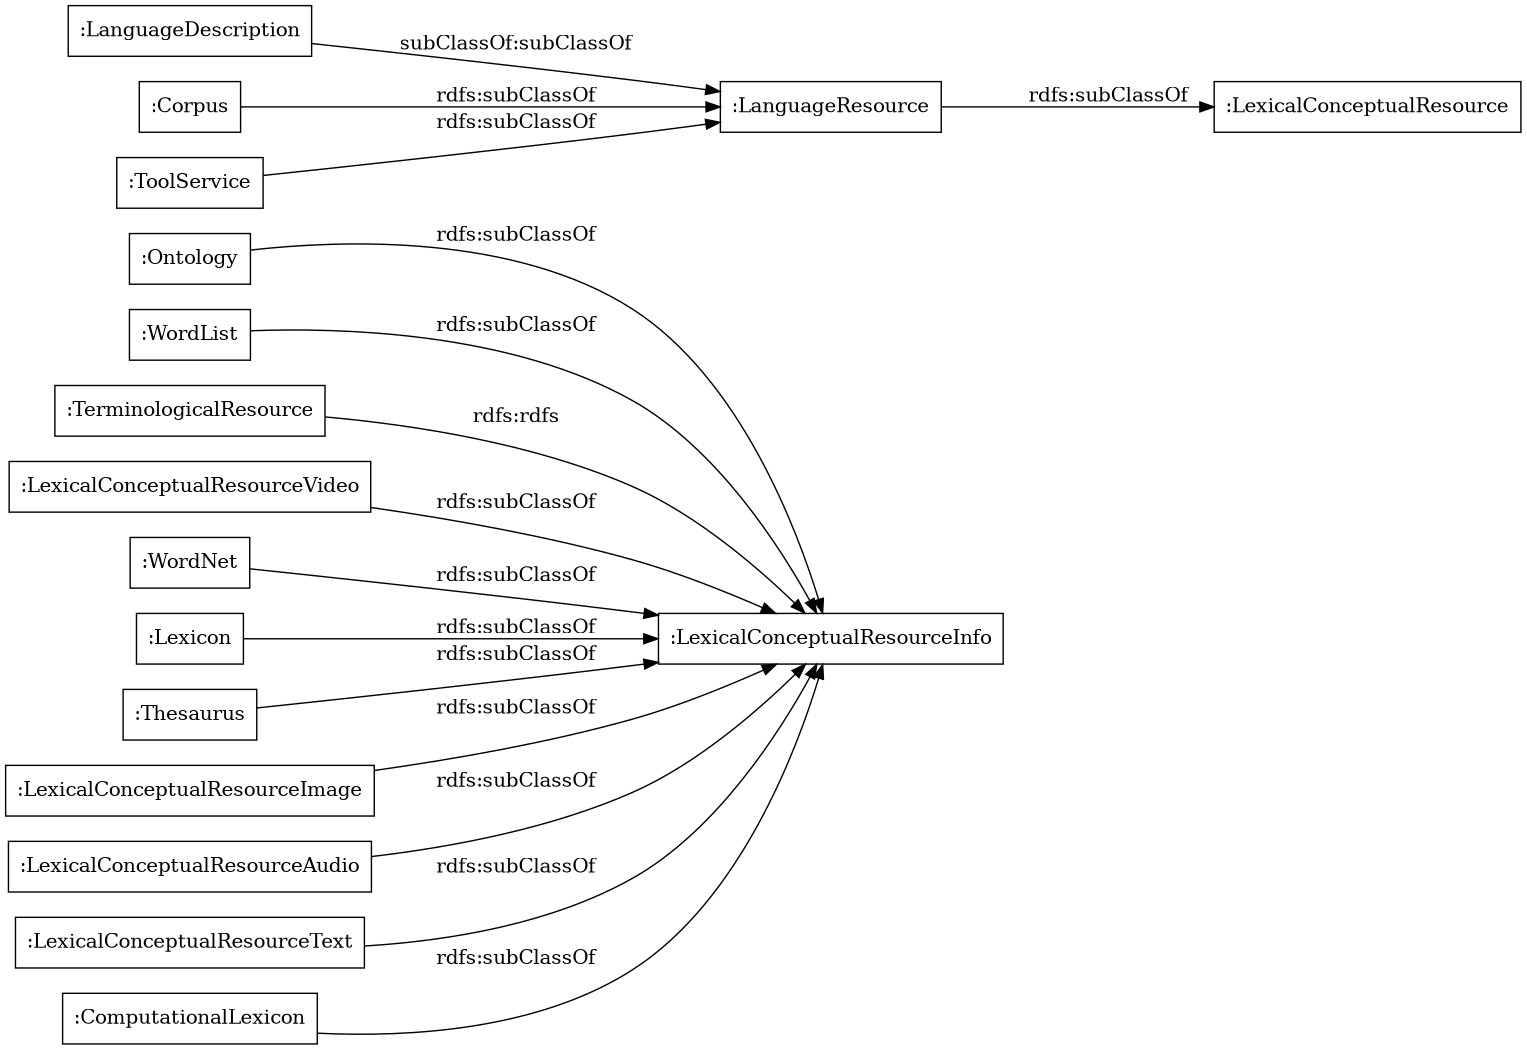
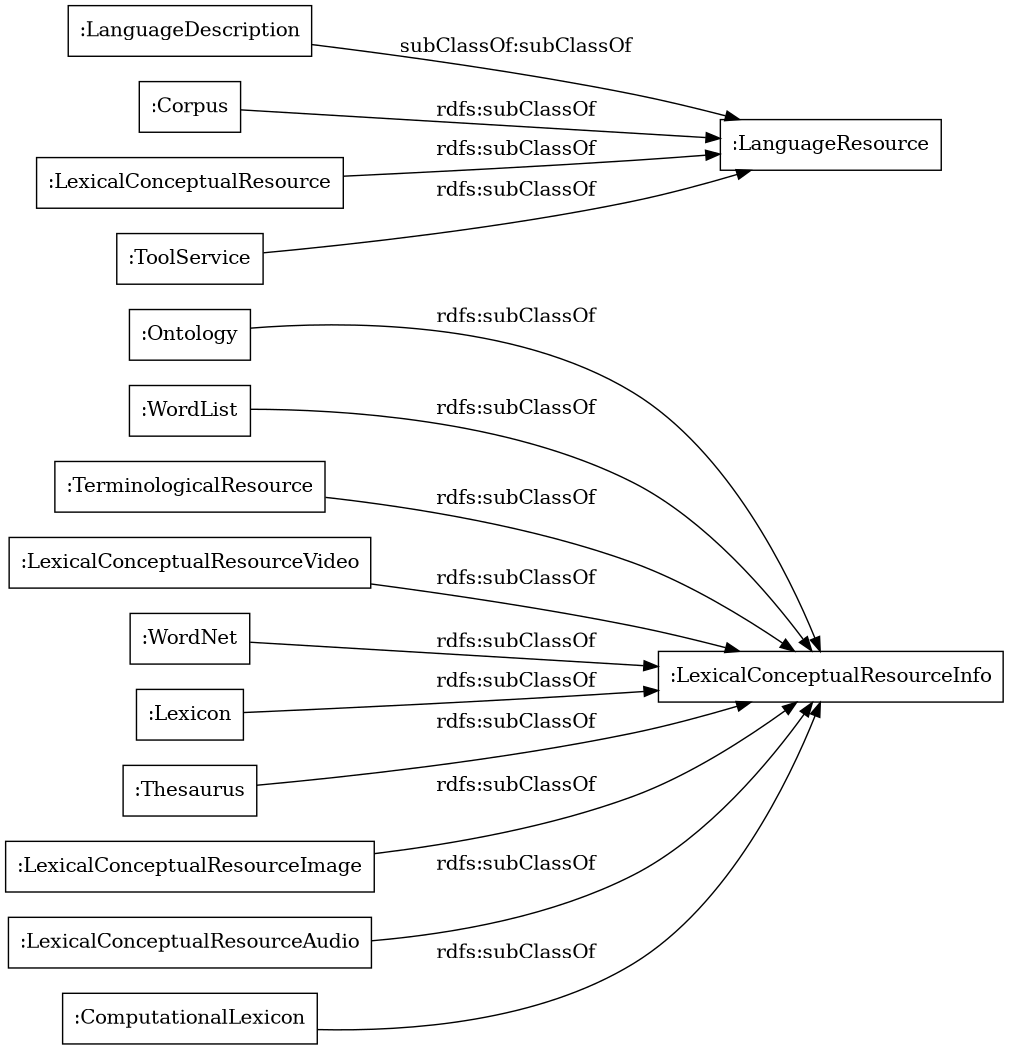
edge ":LanguageResource" -> ":LexicalConceptualResource": reversed
edge ":TerminologicalResource" -> ":LexicalConceptualResourceInfo": label "rdfs:rdfs" -> "rdfs:subClassOf"
node ":LexicalConceptualResourceText": removed
